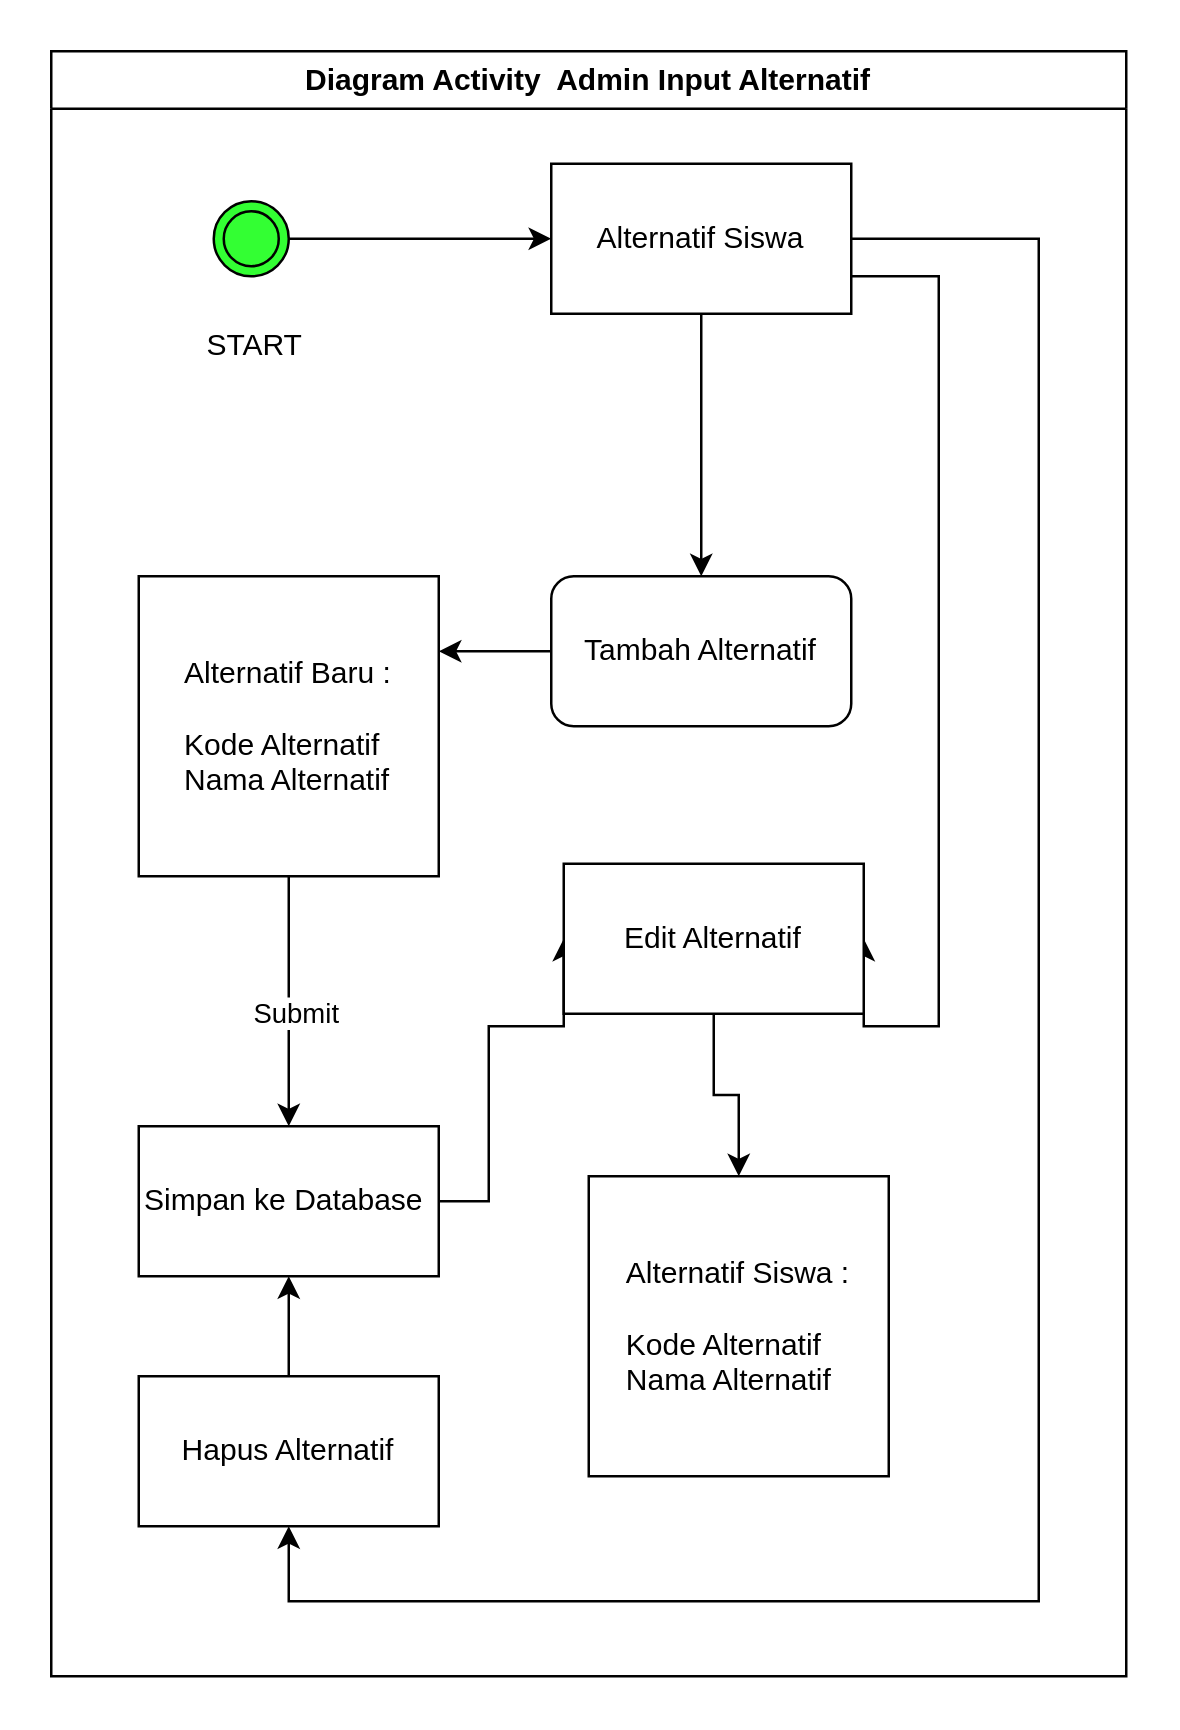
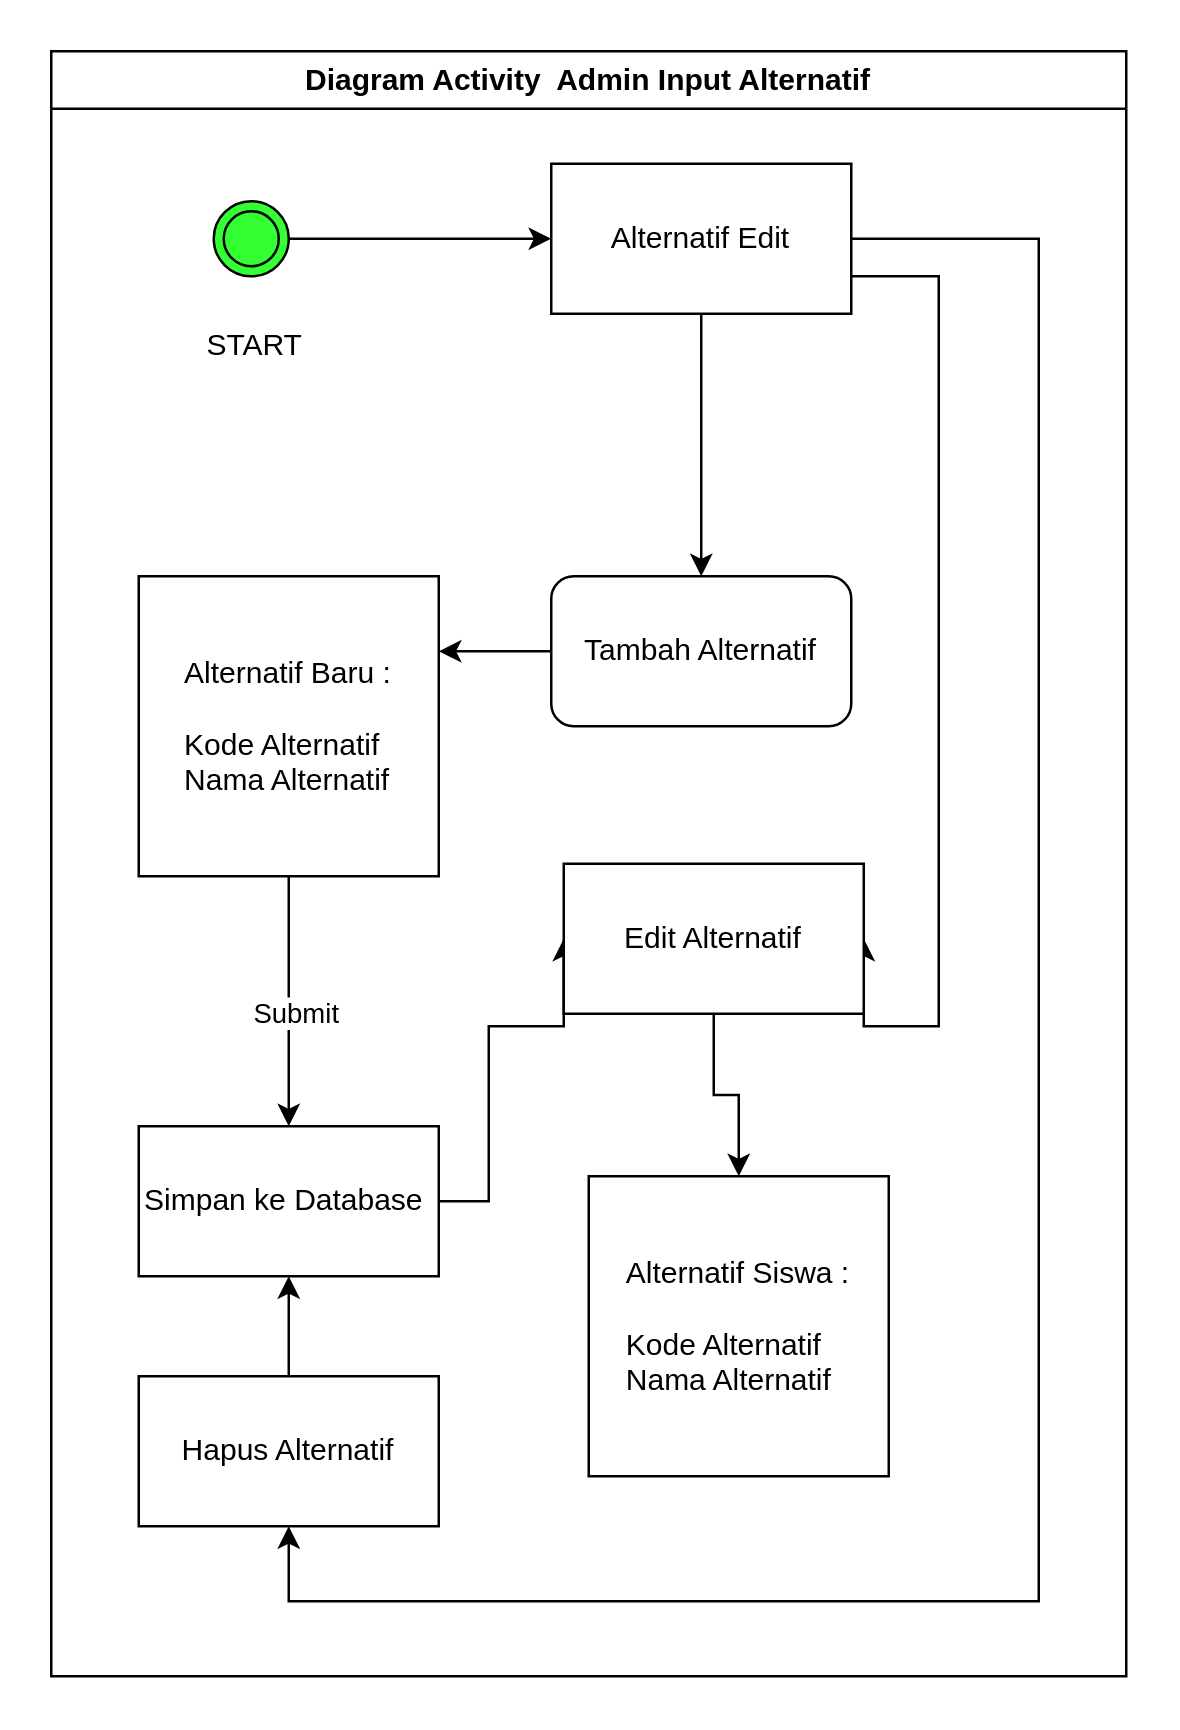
node "Alternatif Siswa": label "Alternatif Siswa" -> "Alternatif Edit"
